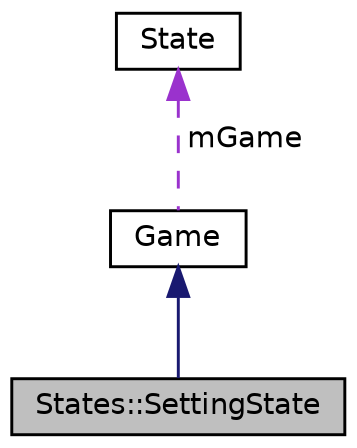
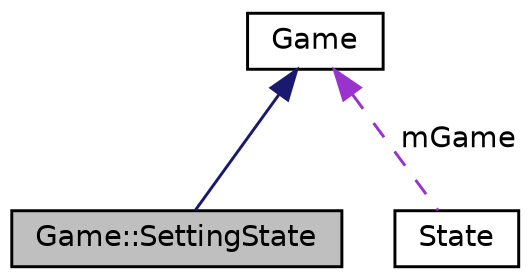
edge "Game" -> "State": reversed
node "States::SettingState": label "States::SettingState" -> "Game::SettingState"
